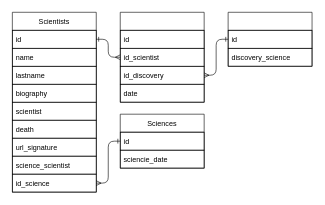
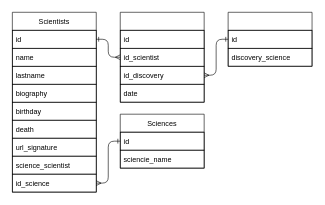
node "scientist": label "scientist" -> "birthday"
node "sciencie_date": label "sciencie_date" -> "sciencie_name"
